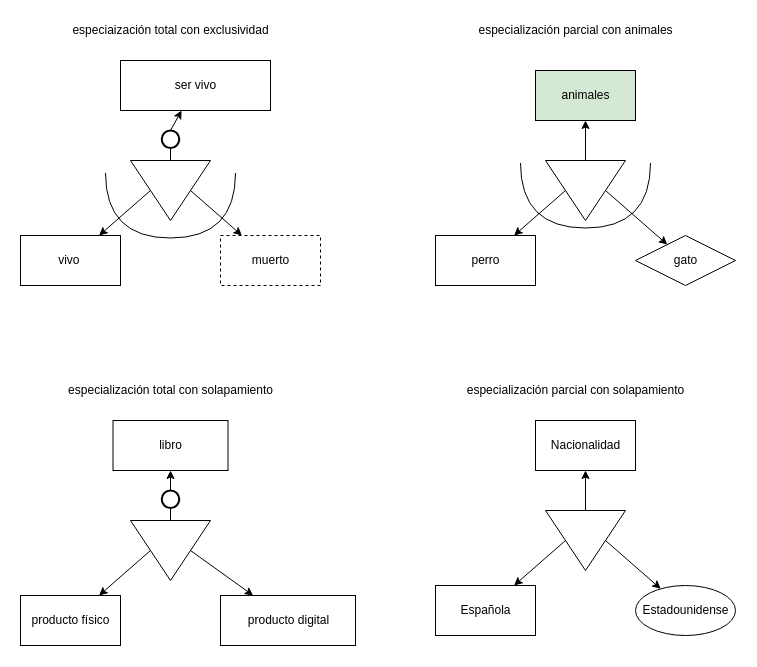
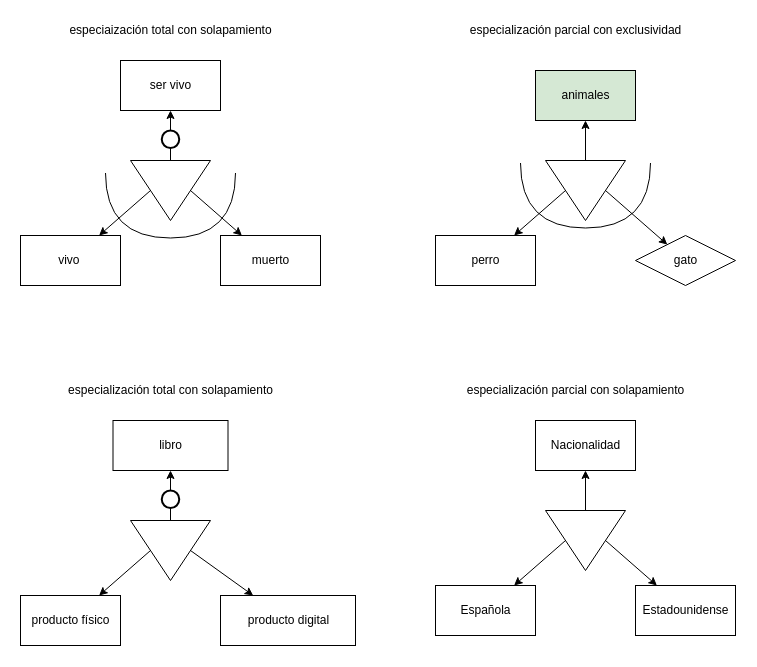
node "especiaización total con exclusividad": label "especiaización total con exclusividad" -> "especiaización total con solapamiento"
node "especialización parcial con animales": label "especialización parcial con animales" -> "especialización parcial con exclusividad"
node "ser vivo": size 150x50 -> 100x50
node "muerto": style dashed -> solid
node "Estadounidense": shape ellipse -> rectangle
